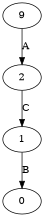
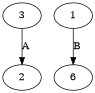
node "9": label "9" -> "3"
edge "2" -> "1": removed, label "C"
node "0": label "0" -> "6"
